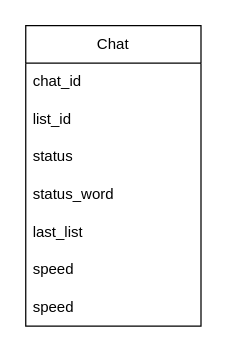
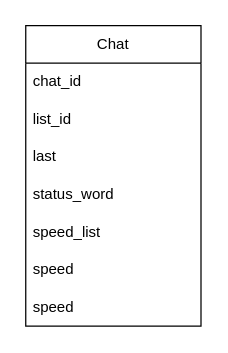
node "status": label "status" -> "last"
node "last_list": label "last_list" -> "speed_list"
